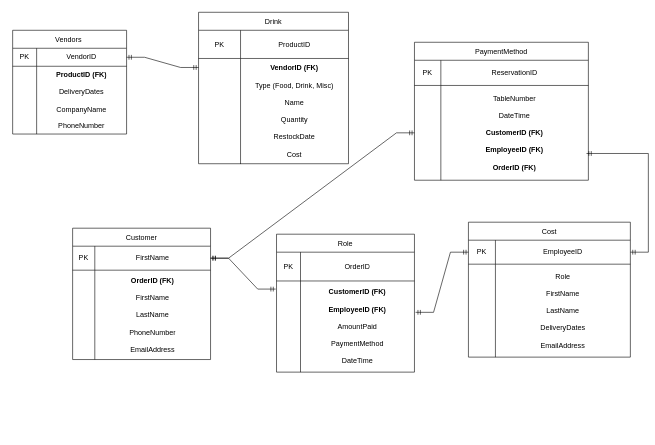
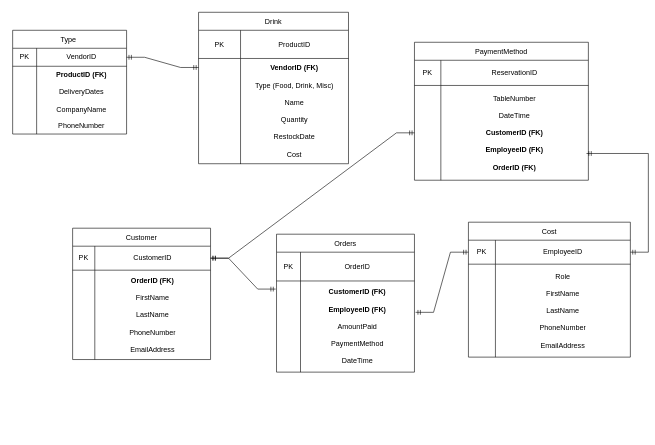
node "Vendors": label "Vendors" -> "Type"
node "Role": label "Role" -> "Orders"
node "FirstName": label "FirstName" -> "CustomerID"
node "Role FirstName LastName DeliveryDates EmailAddress": label "Role FirstName LastName DeliveryDates EmailAddress" -> "Role FirstName LastName PhoneNumber EmailAddress"
